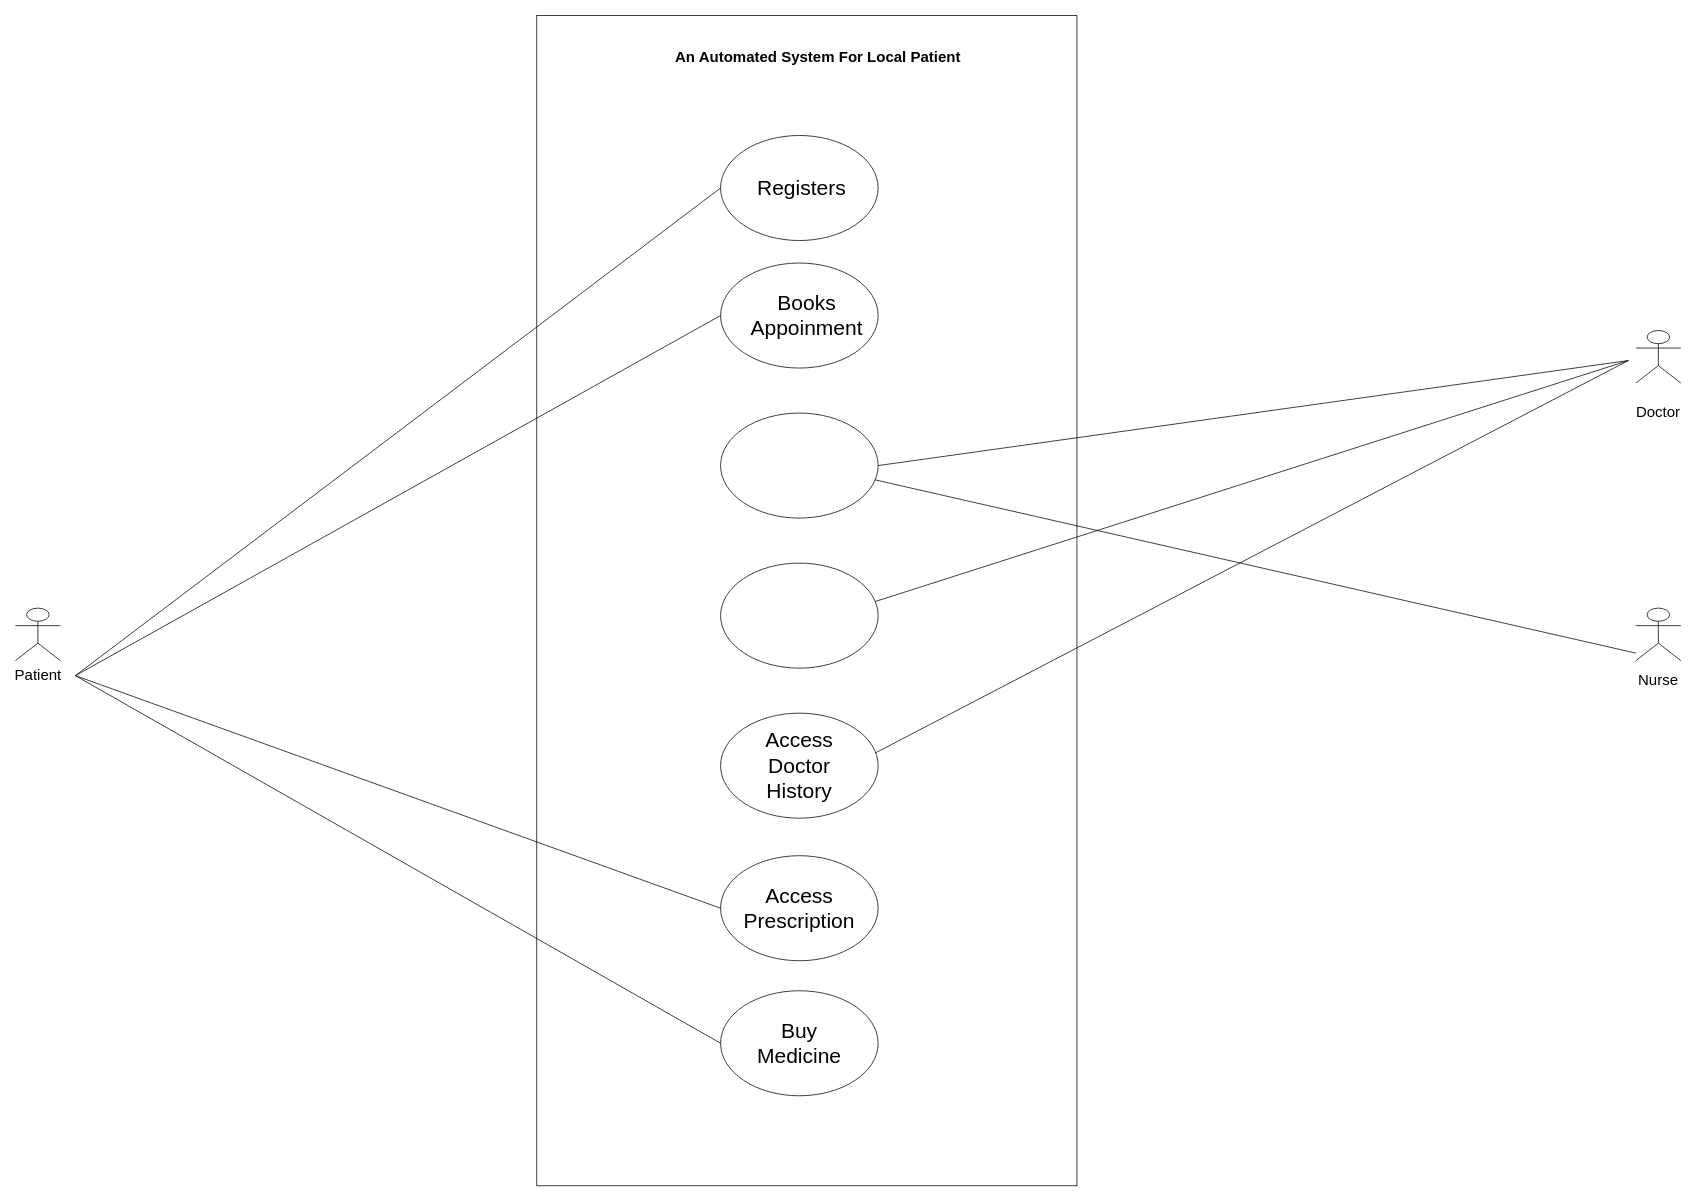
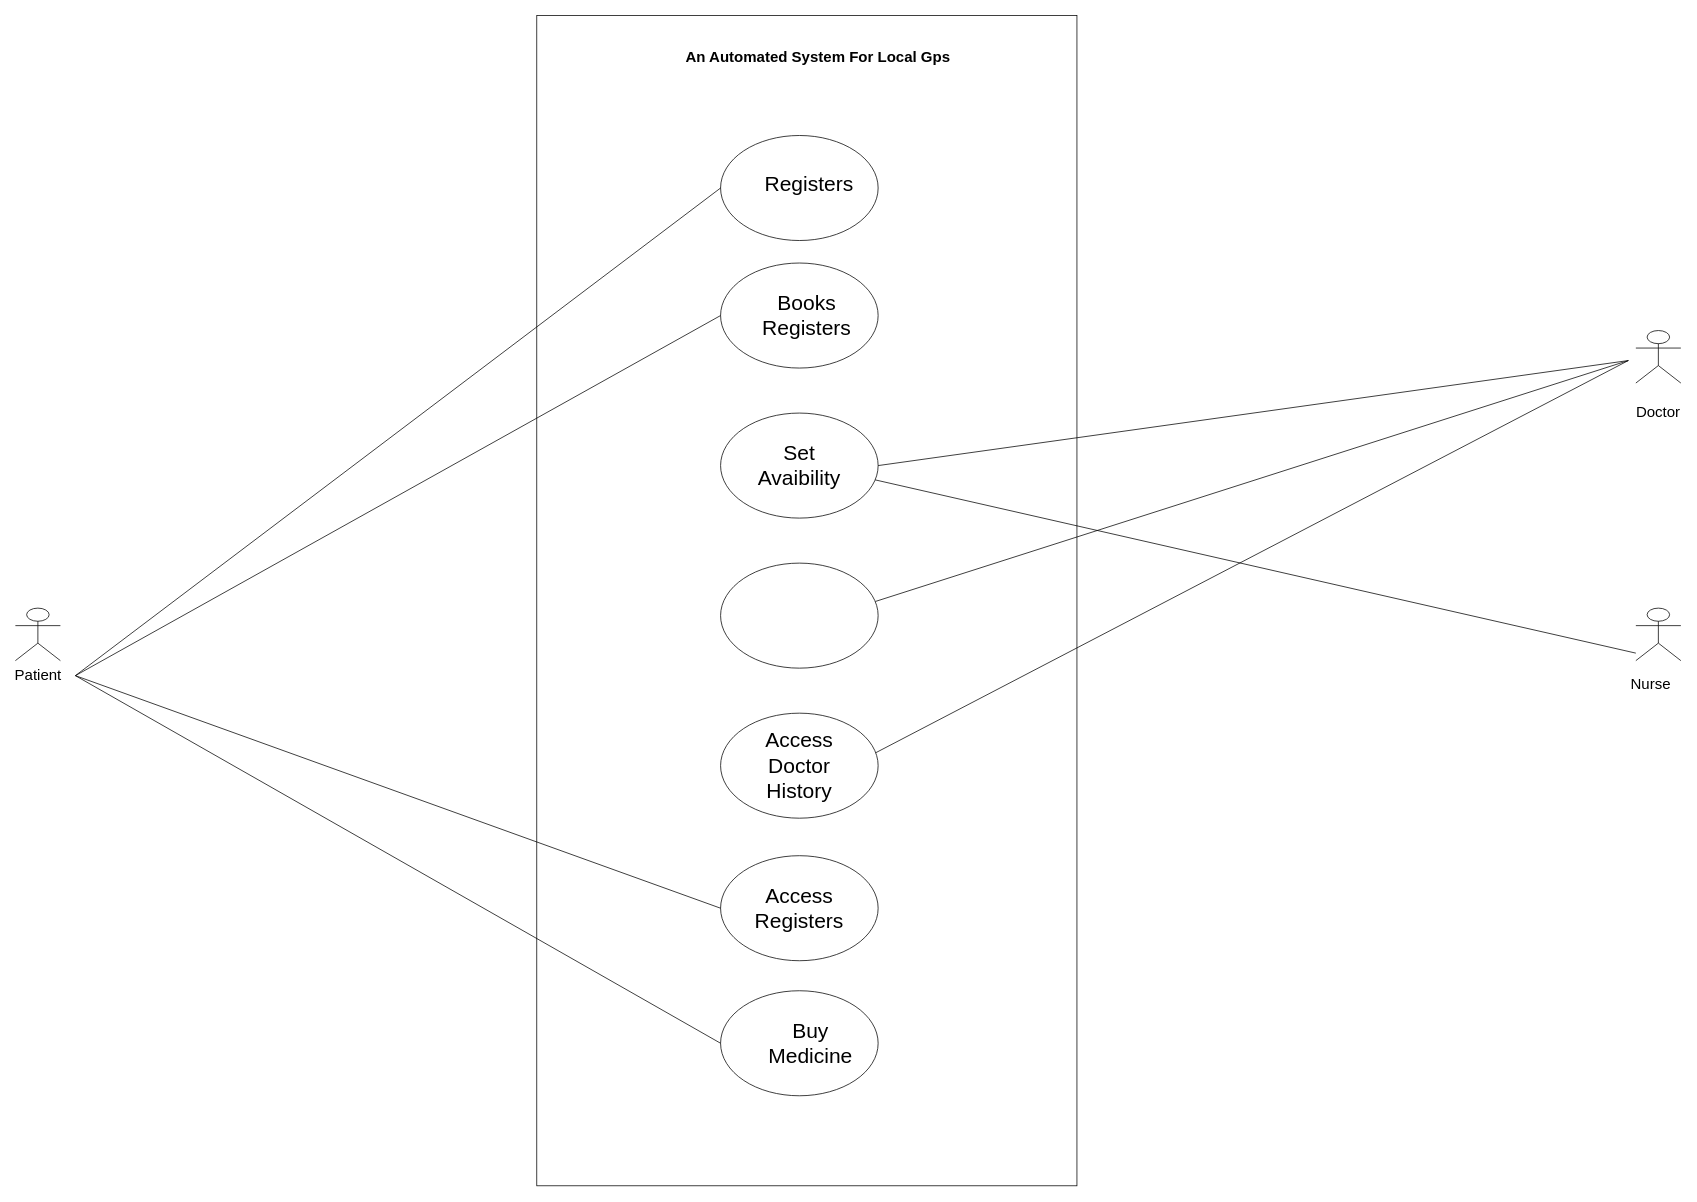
node "An Automated System For Local Patient": label "An Automated System For Local Patient" -> "An Automated System For Local Gps"
node "Registers": moved (799, 188) -> (807, 184)
node "Books Appoinment": label "Books Appoinment" -> "Books Registers"
node "Set Avaibility": added
node "Nurse": moved (1658, 679) -> (1650, 683)
node "Access Prescription": label "Access Prescription" -> "Access Registers"
node "Buy Medicine": moved (799, 1043) -> (810, 1043)
